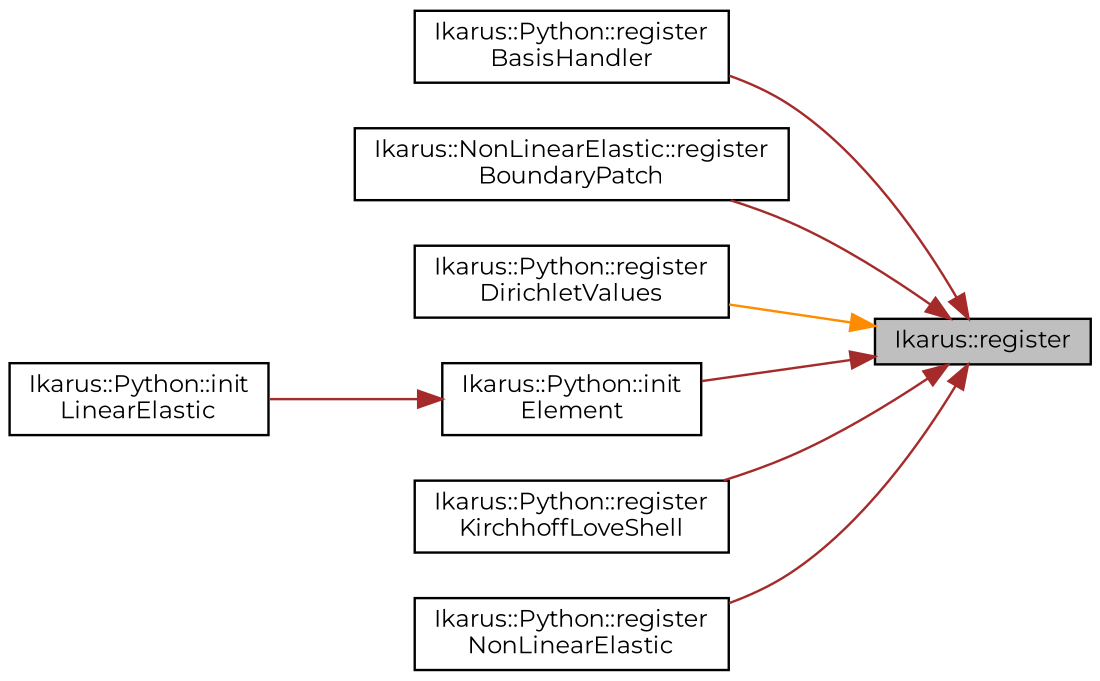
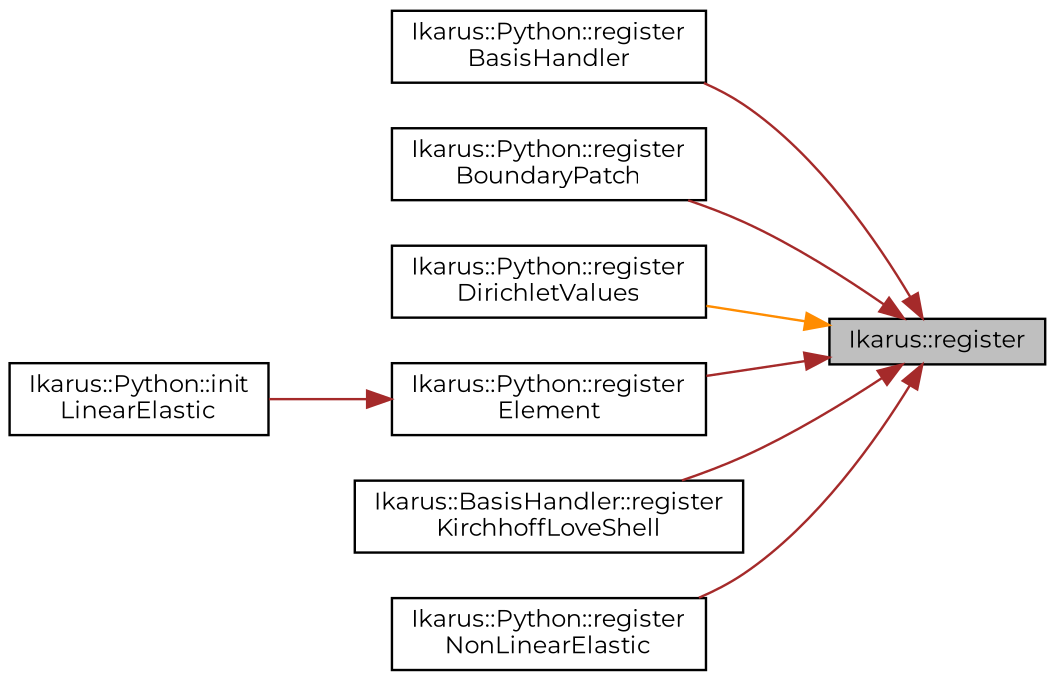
node "Ikarus::NonLinearElastic::register BoundaryPatch": label "Ikarus::NonLinearElastic::register BoundaryPatch" -> "Ikarus::Python::register BoundaryPatch"
node "Ikarus::Python::init Element": label "Ikarus::Python::init Element" -> "Ikarus::Python::register Element"
node "Ikarus::Python::register KirchhoffLoveShell": label "Ikarus::Python::register KirchhoffLoveShell" -> "Ikarus::BasisHandler::register KirchhoffLoveShell"
